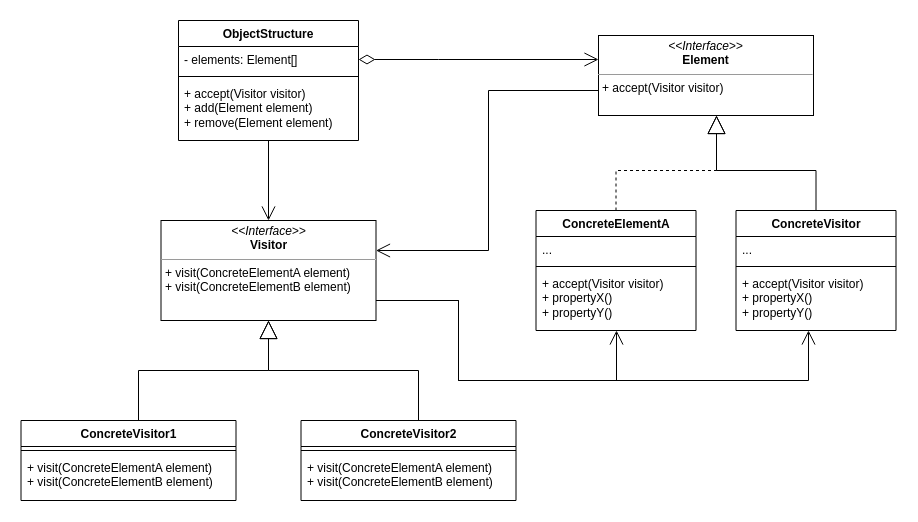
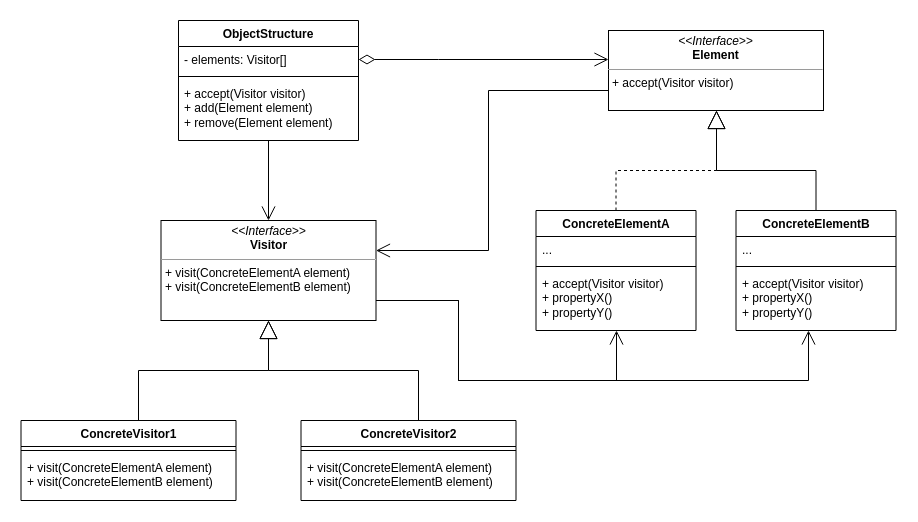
node "- elements: Element[]": label "- elements: Element[]" -> "- elements: Visitor[]"
node "<<Interface>> Element + accept(Visitor visitor)": moved (706, 76) -> (716, 71)
node "ConcreteVisitor": label "ConcreteVisitor" -> "ConcreteElementB"
